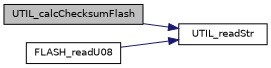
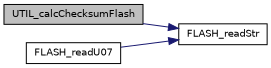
node "UTIL_readStr": label "UTIL_readStr" -> "FLASH_readStr"
node "FLASH_readU08": label "FLASH_readU08" -> "FLASH_readU07"
